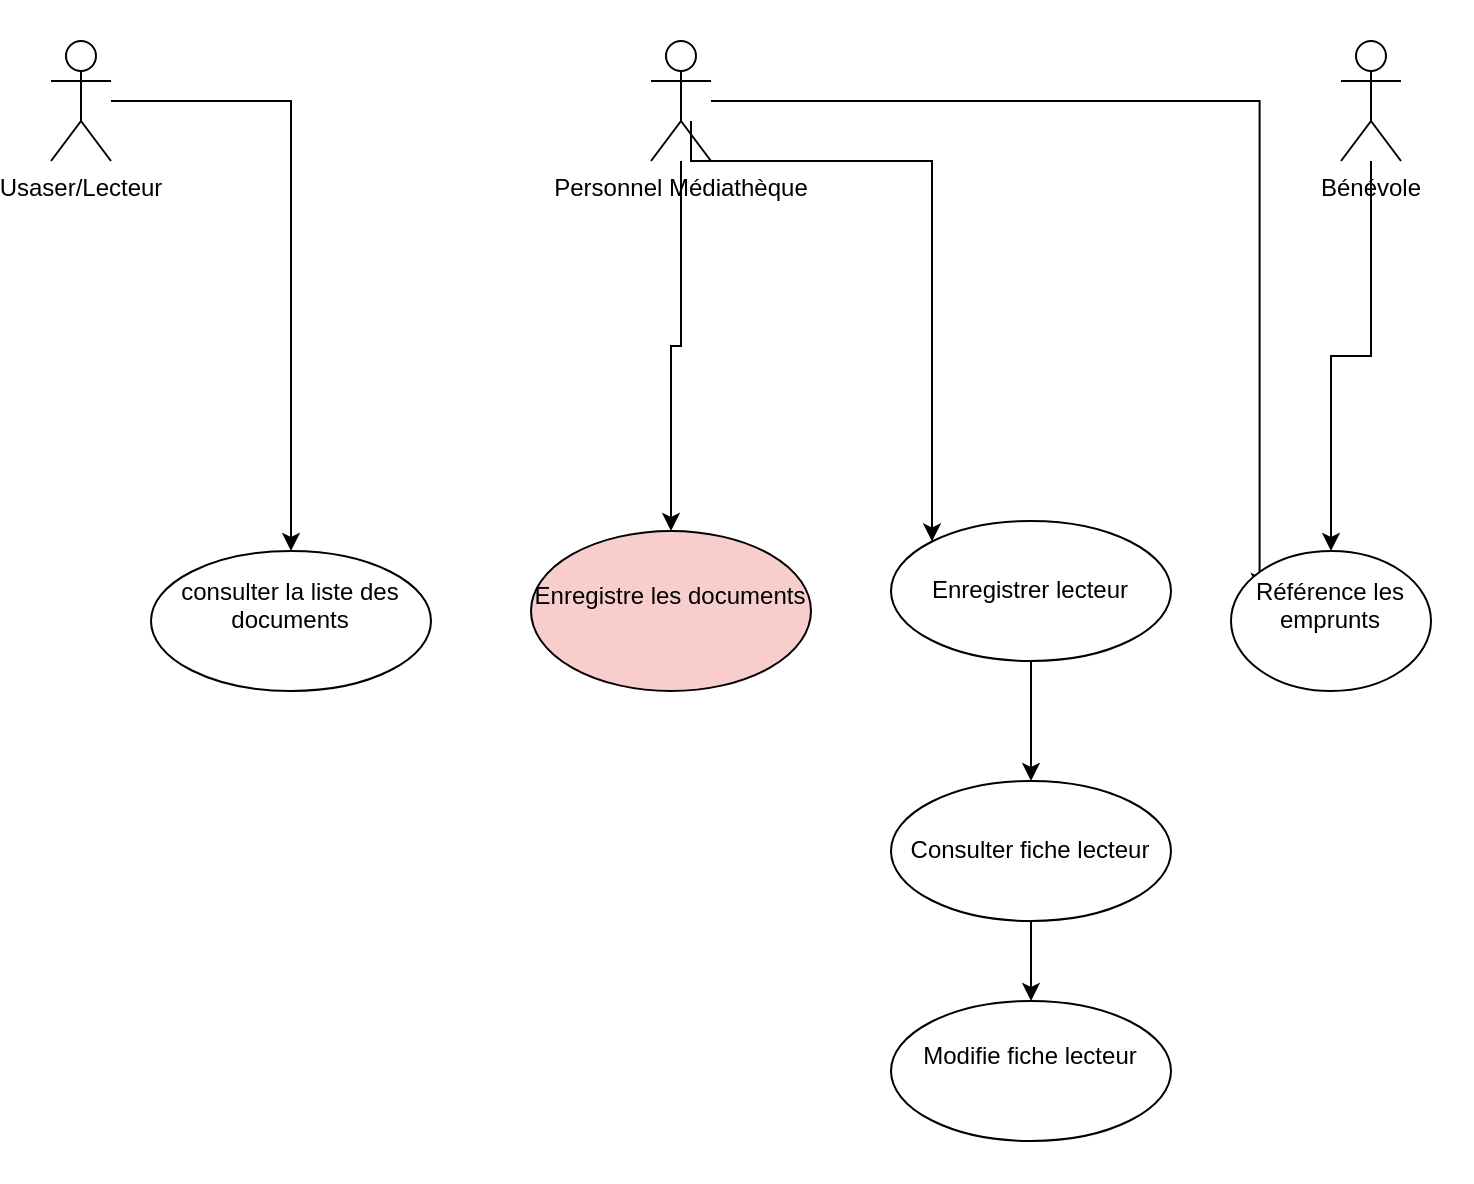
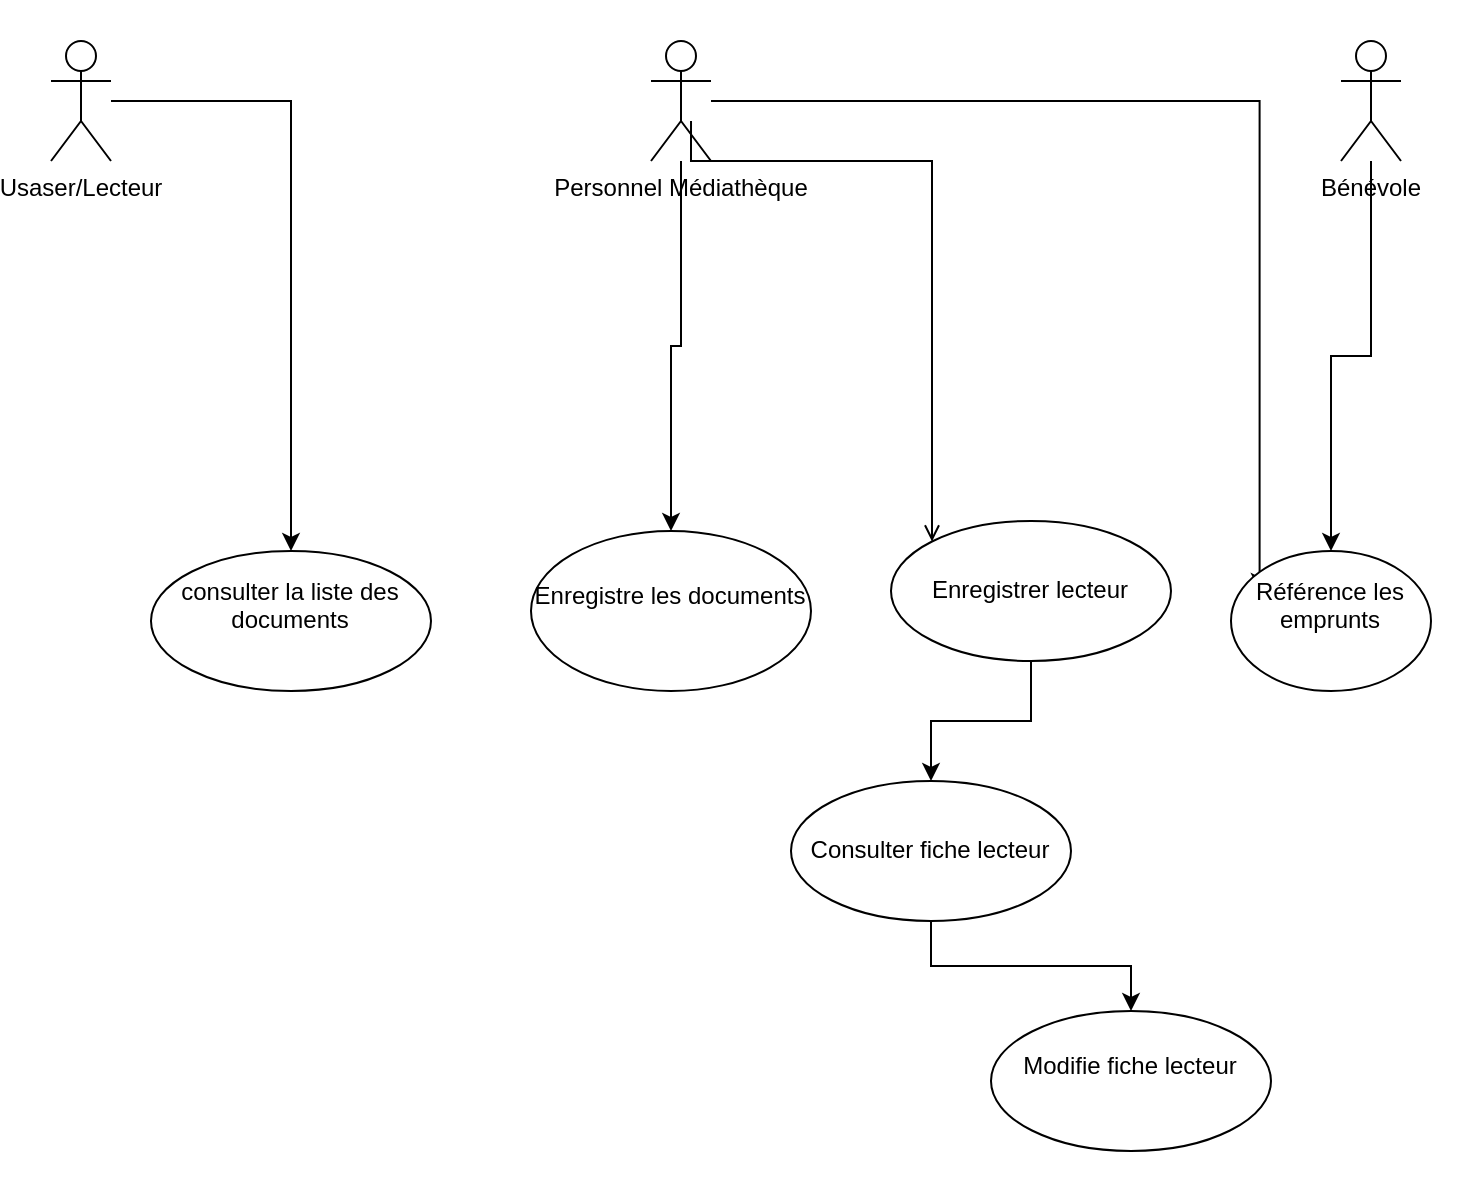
edge "Personnel Médiathèque" -> "Enregistrer lecteur": arrowhead classic -> open
node "Enregistre les documents": fillcolor #f8cecc -> #ffffff
node "Consulter fiche lecteur": moved (1031, 851) -> (931, 851)
node "Modifie fiche lecteur": moved (1031, 1071) -> (1131, 1081)
